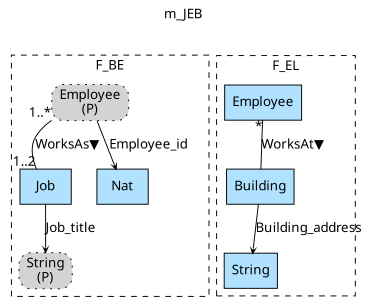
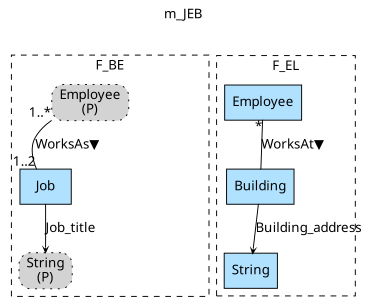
node "Nat": removed
